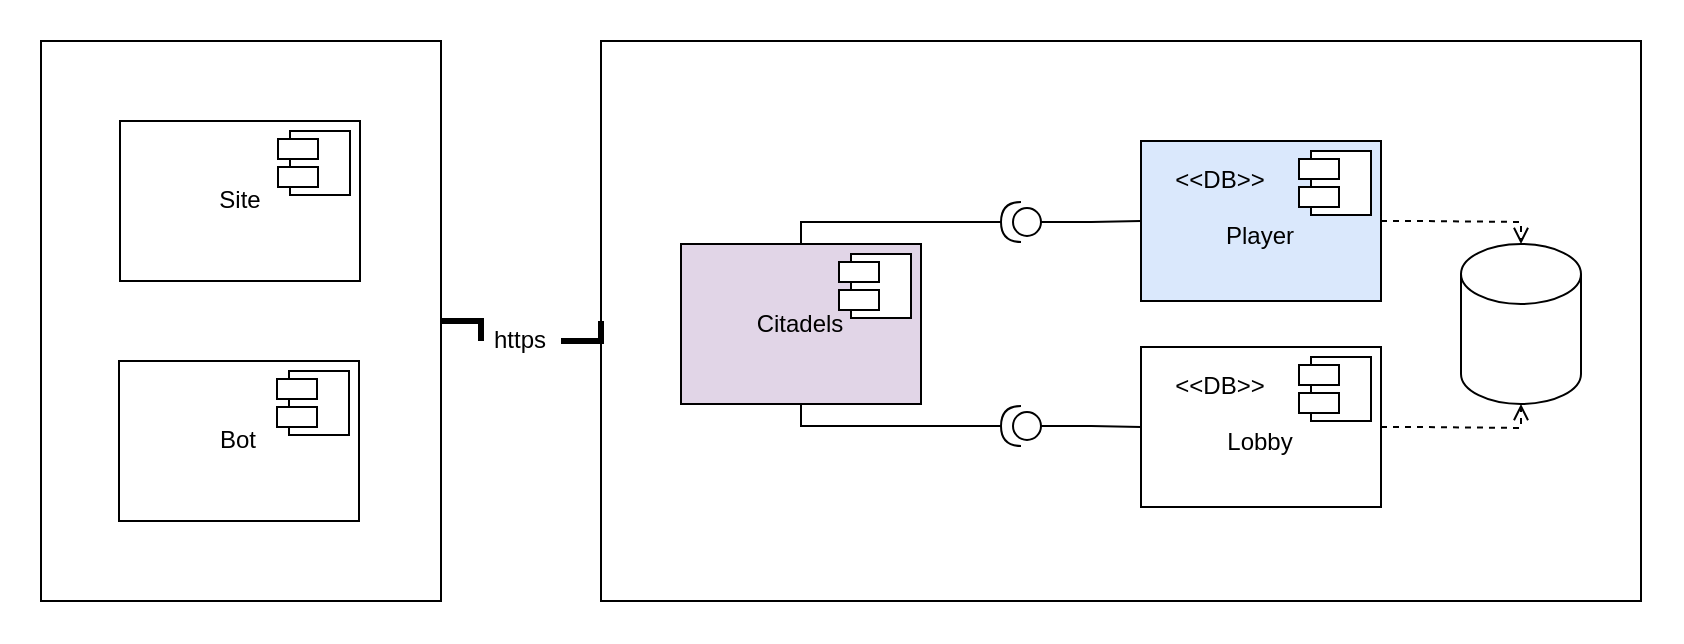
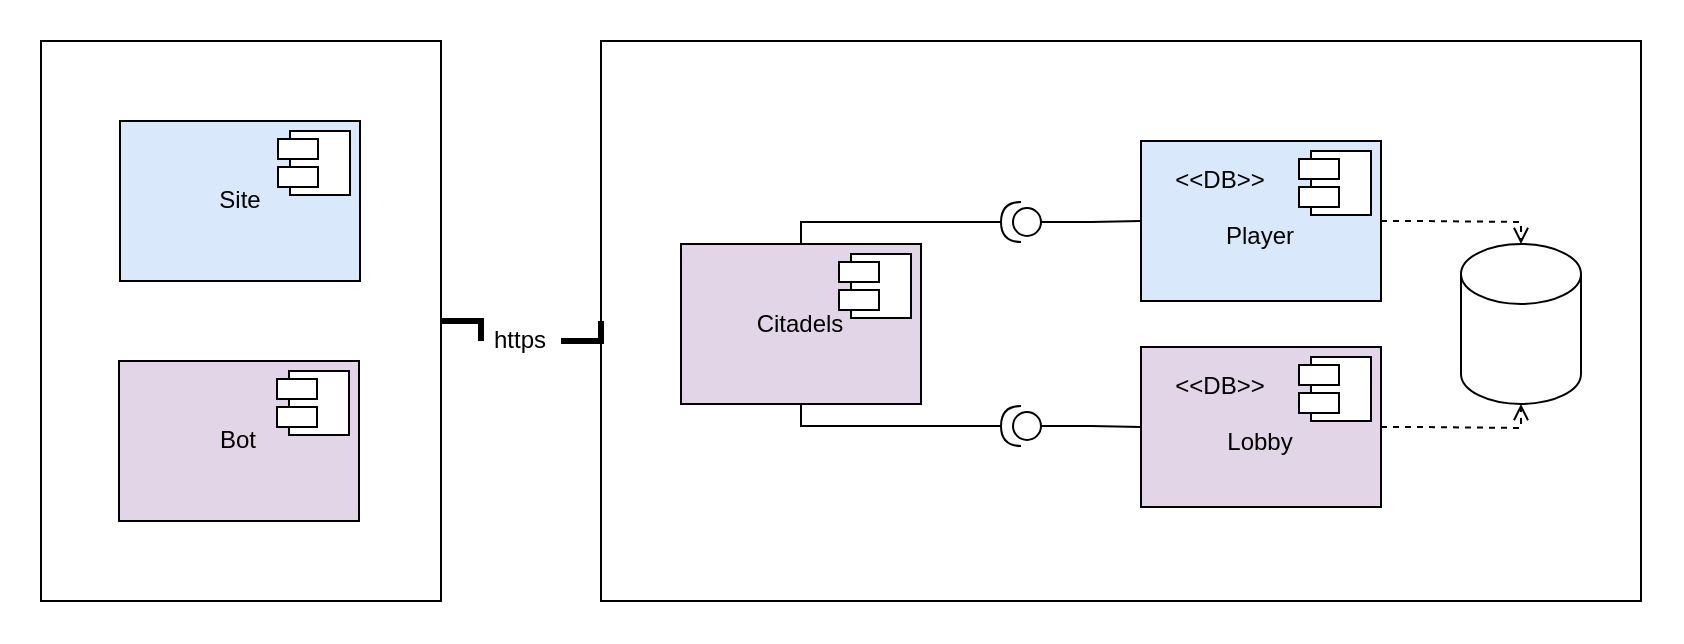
node "Site": fillcolor #ffffff -> #dae8fc
node "Lobby": fillcolor #ffffff -> #e1d5e7
node "Bot": fillcolor #ffffff -> #e1d5e7
